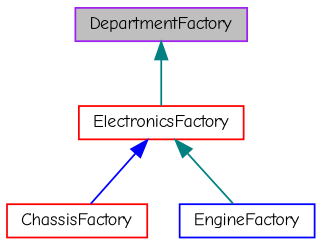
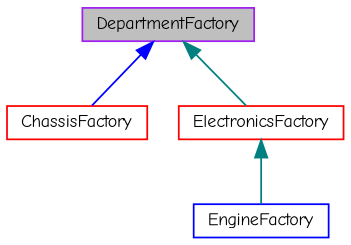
edge "ChassisFactory" -> "ElectronicsFactory": now "ChassisFactory" -> "DepartmentFactory"
